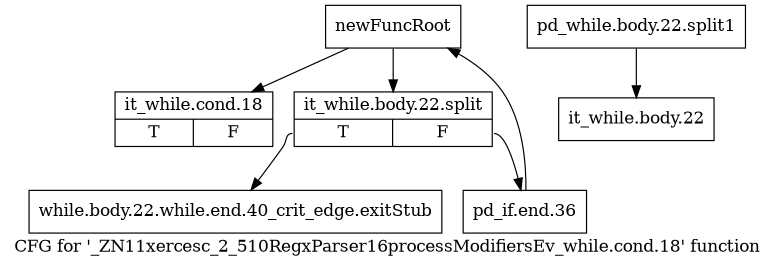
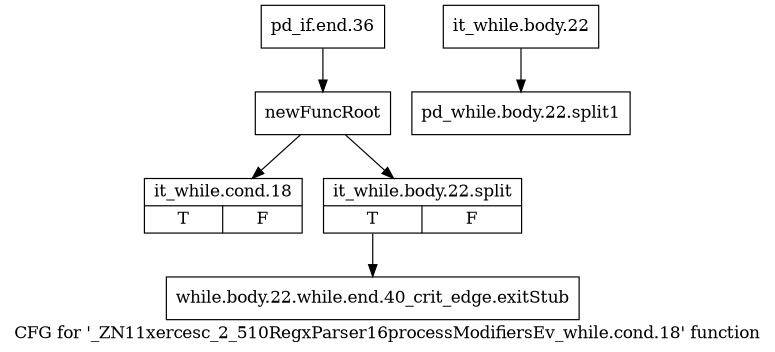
edge "pd_while.body.22.split1" -> "it_while.body.22": reversed
edge "it_while.body.22.split" -> "pd_if.end.36": removed
